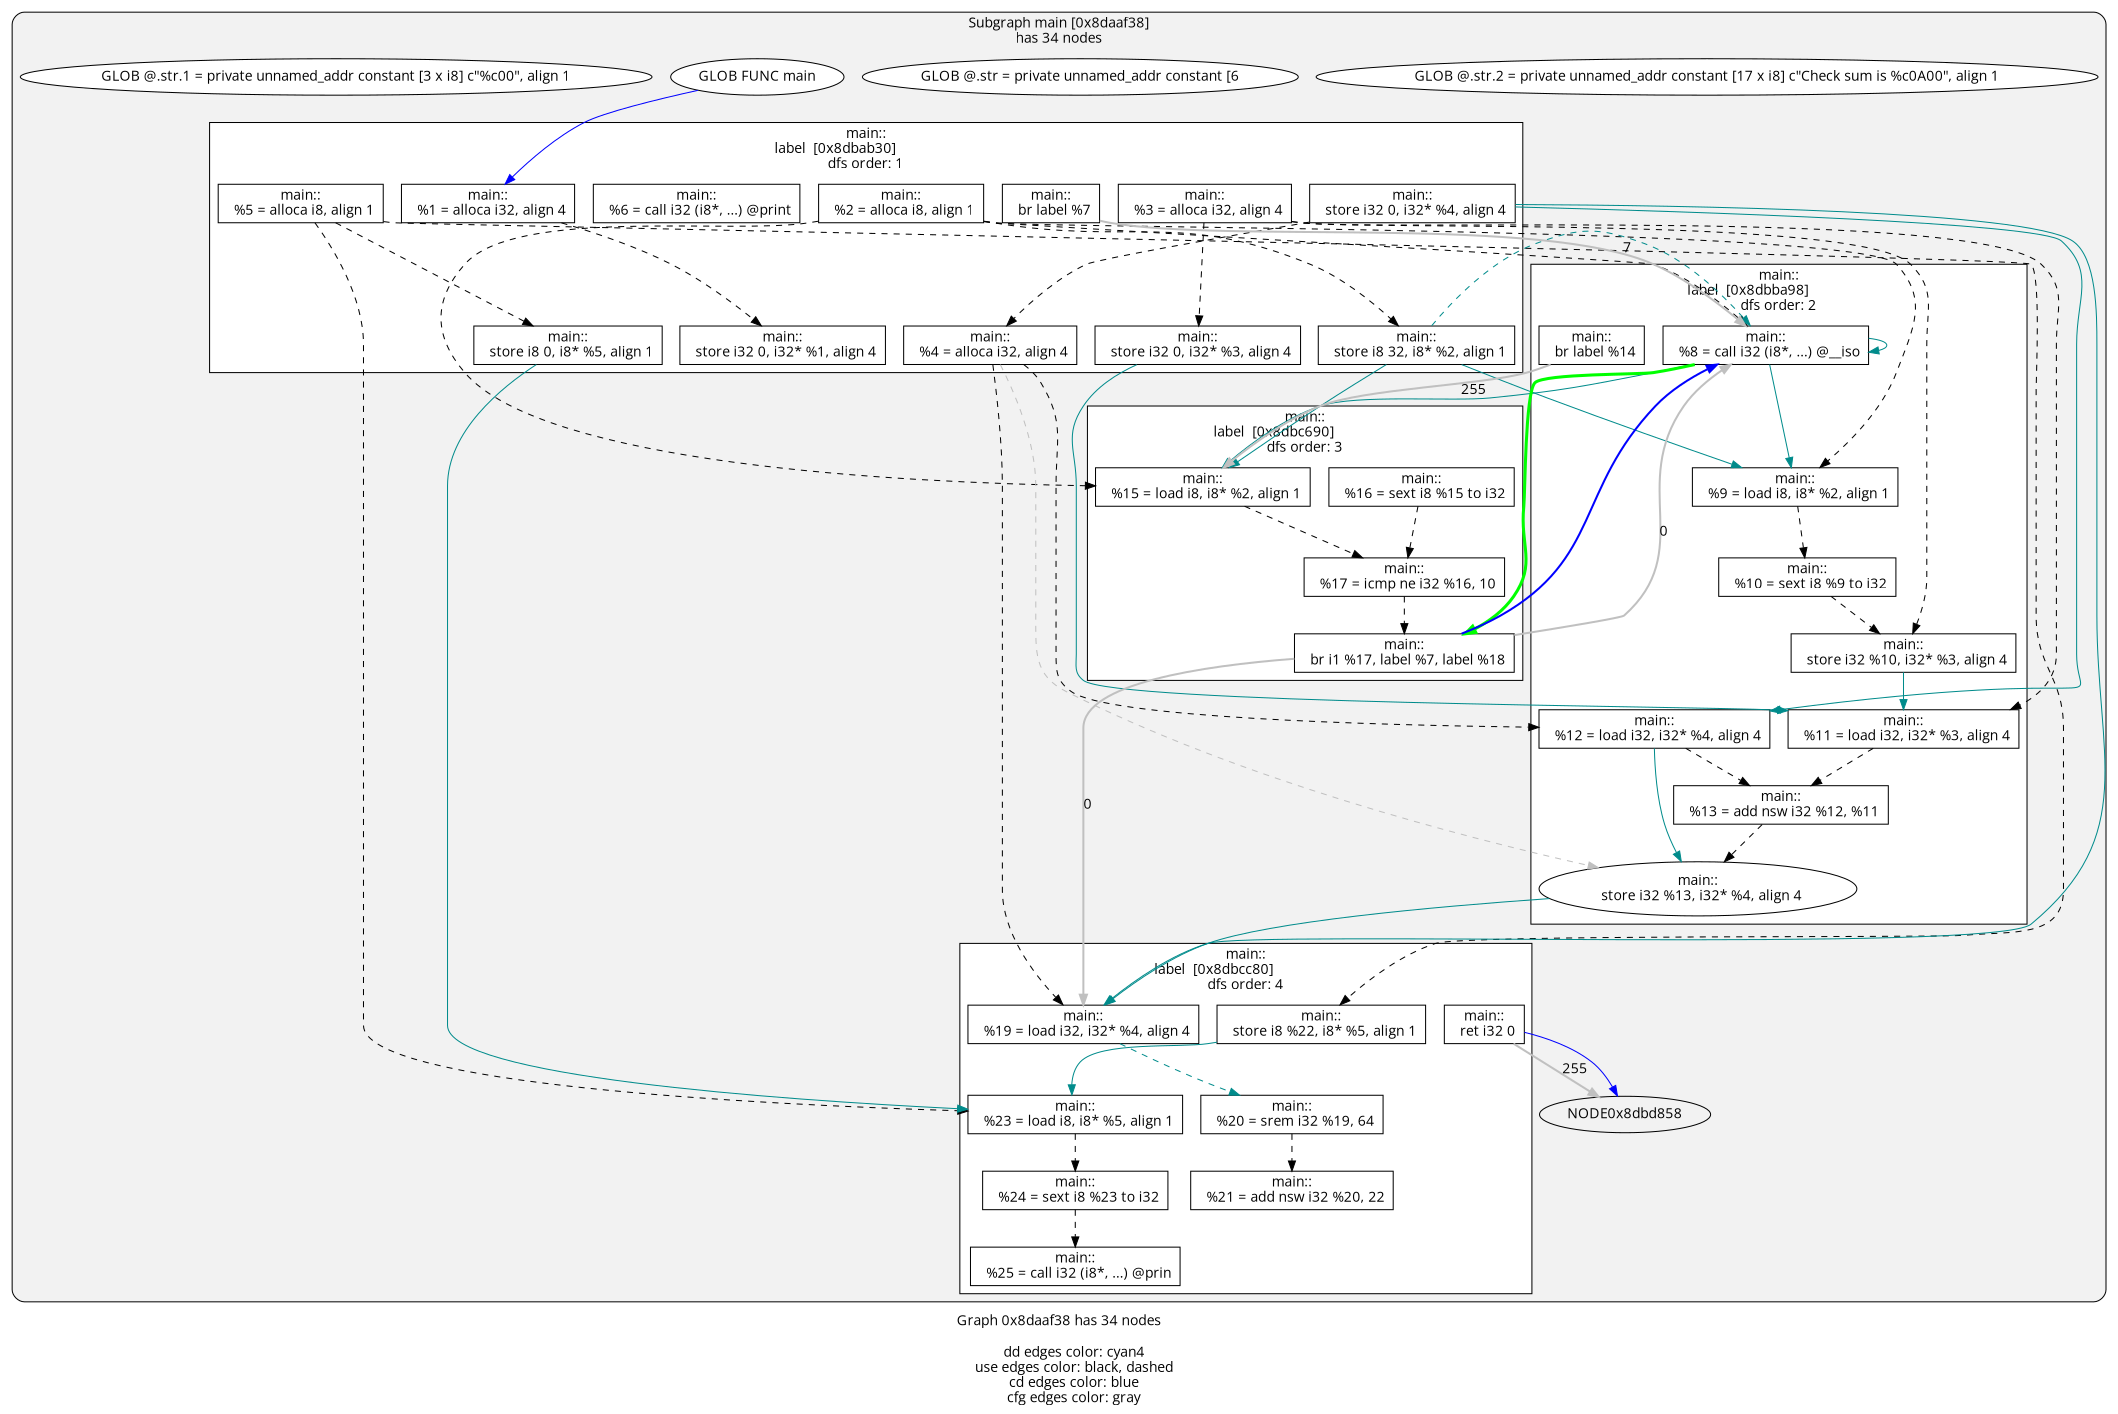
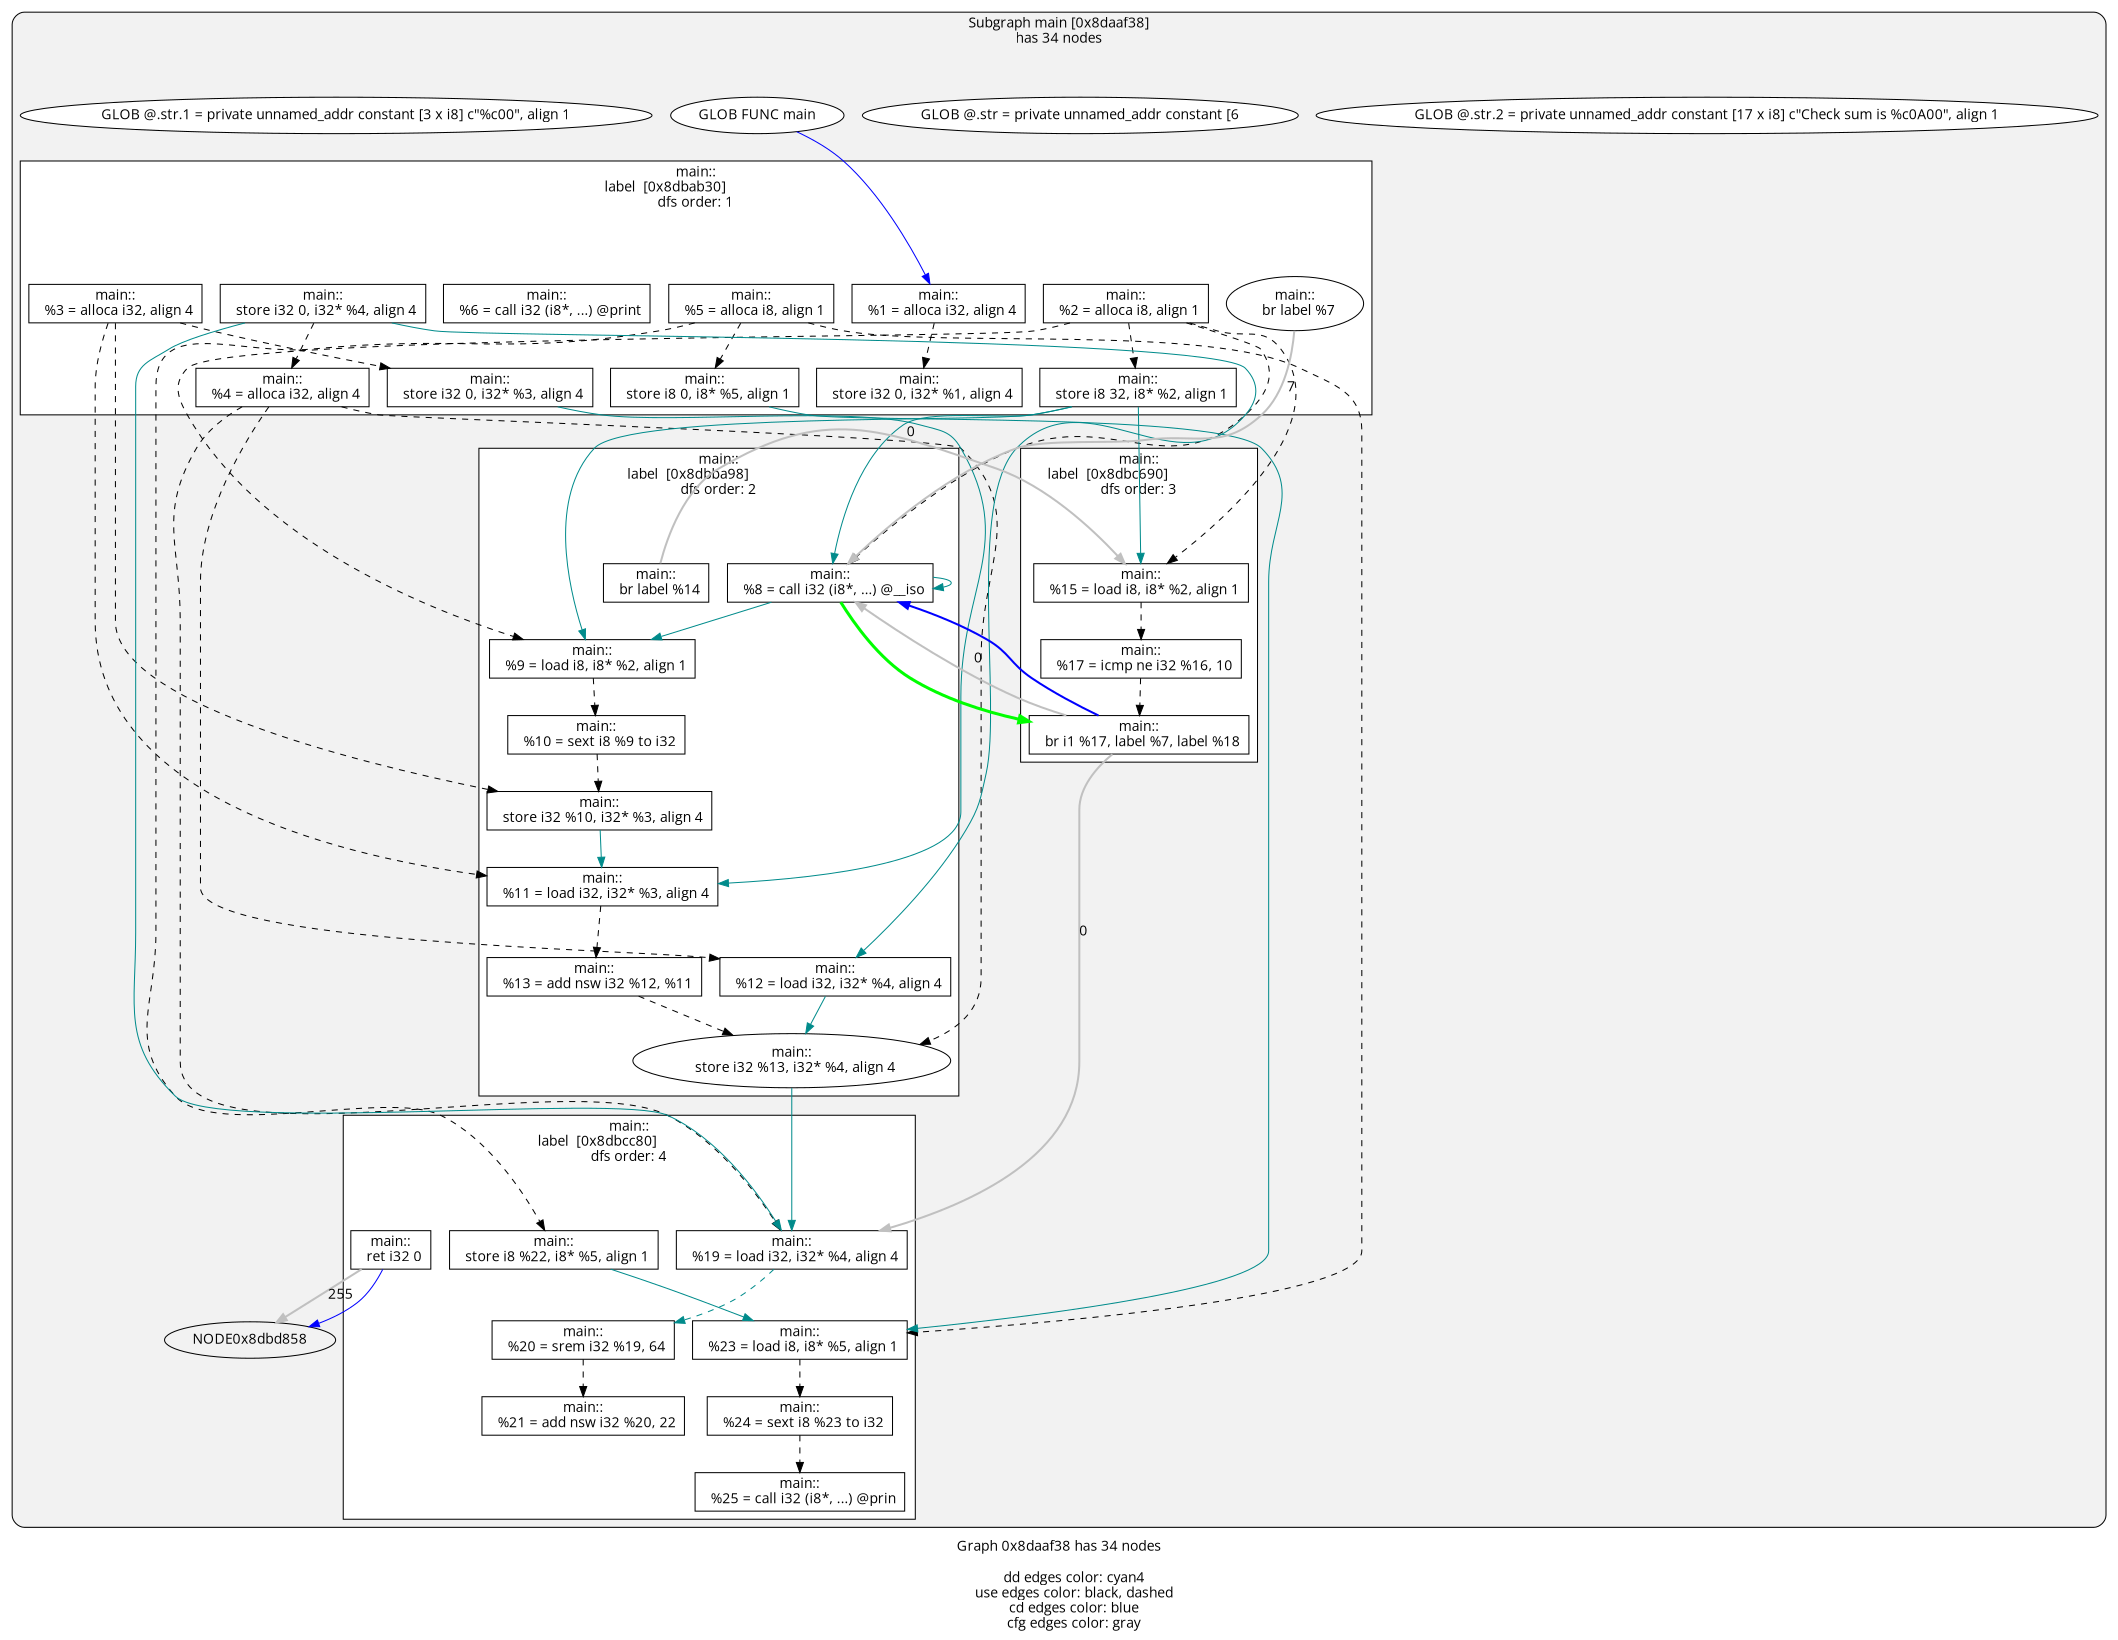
node "main:: br label %7": shape box -> ellipse
edge "main:: store i8 32, i8* %2, align 1" -> "main:: %8 = call i32 (i8*, ...) @__iso": style dashed -> solid
edge "main:: br label %14" -> "main:: %15 = load i8, i8* %2, align 1": label "255" -> "0"
edge "main:: %8 = call i32 (i8*, ...) @__iso" -> "main:: %15 = load i8, i8* %2, align 1": removed
node "main:: %16 = sext i8 %15 to i32": removed
edge "main:: %4 = alloca i32, align 4" -> "main:: store i32 %13, i32* %4, align 4": color gray -> black
edge "main:: %12 = load i32, i32* %4, align 4" -> "main:: %13 = add nsw i32 %12, %11": removed
